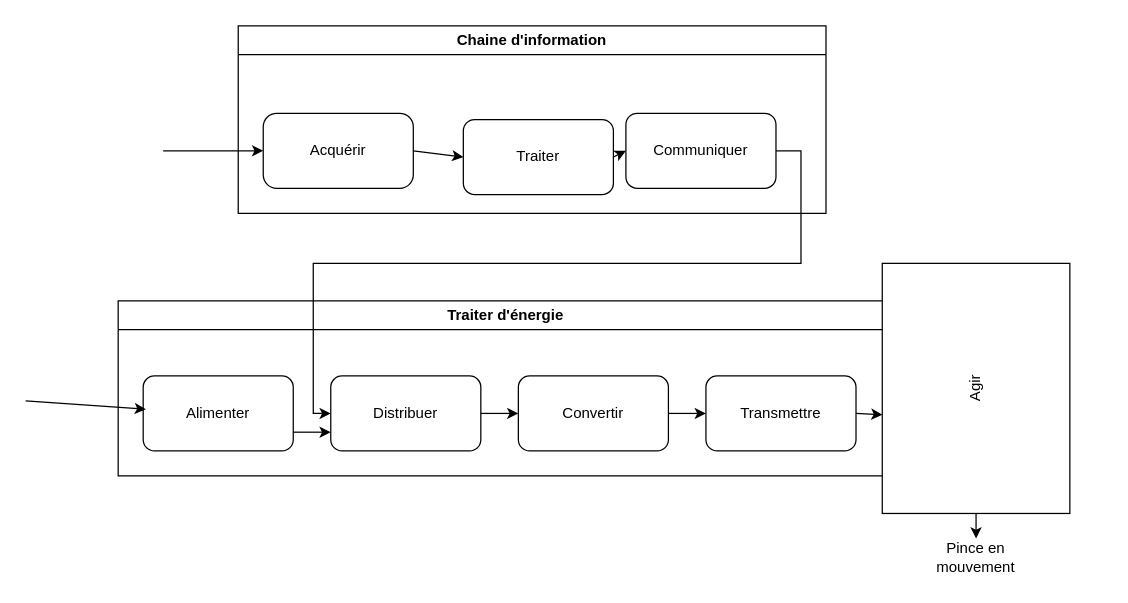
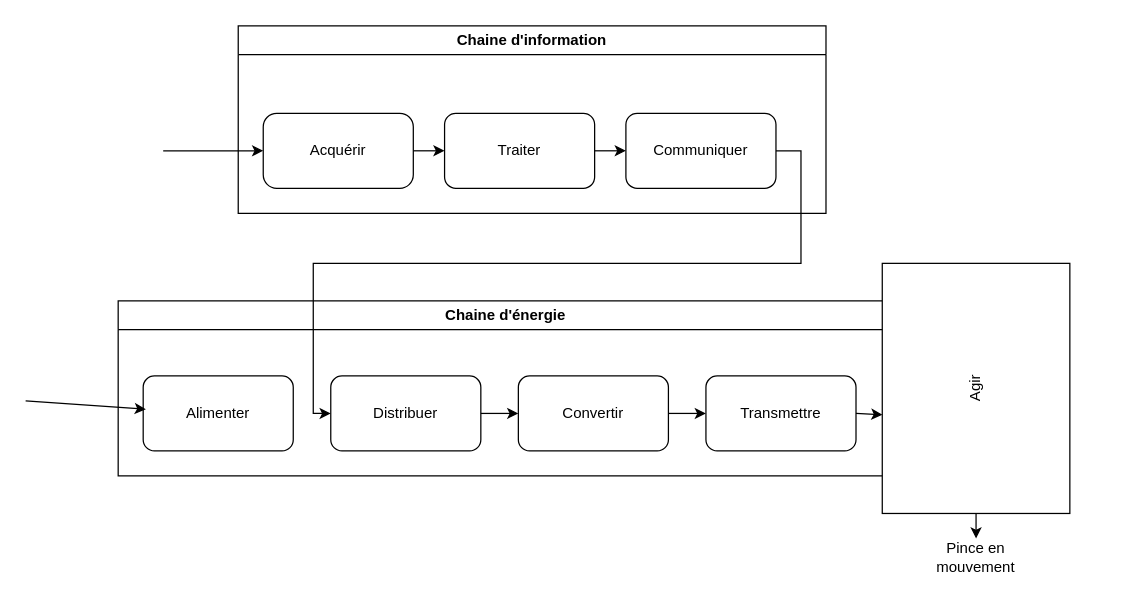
node "Traiter": moved (538, 157) -> (519, 151)
node "Traiter d'énergie": label "Traiter d'énergie" -> "Chaine d'énergie"
edge "Alimenter" -> "Distribuer": removed
